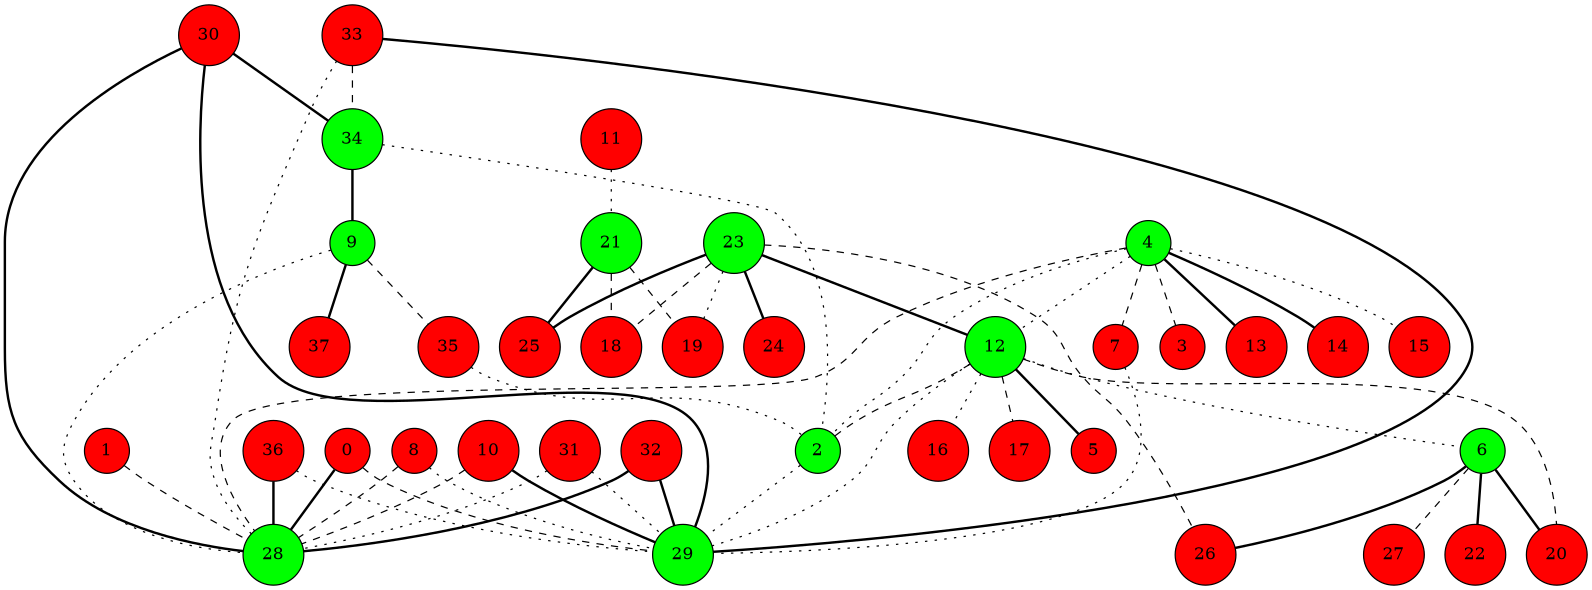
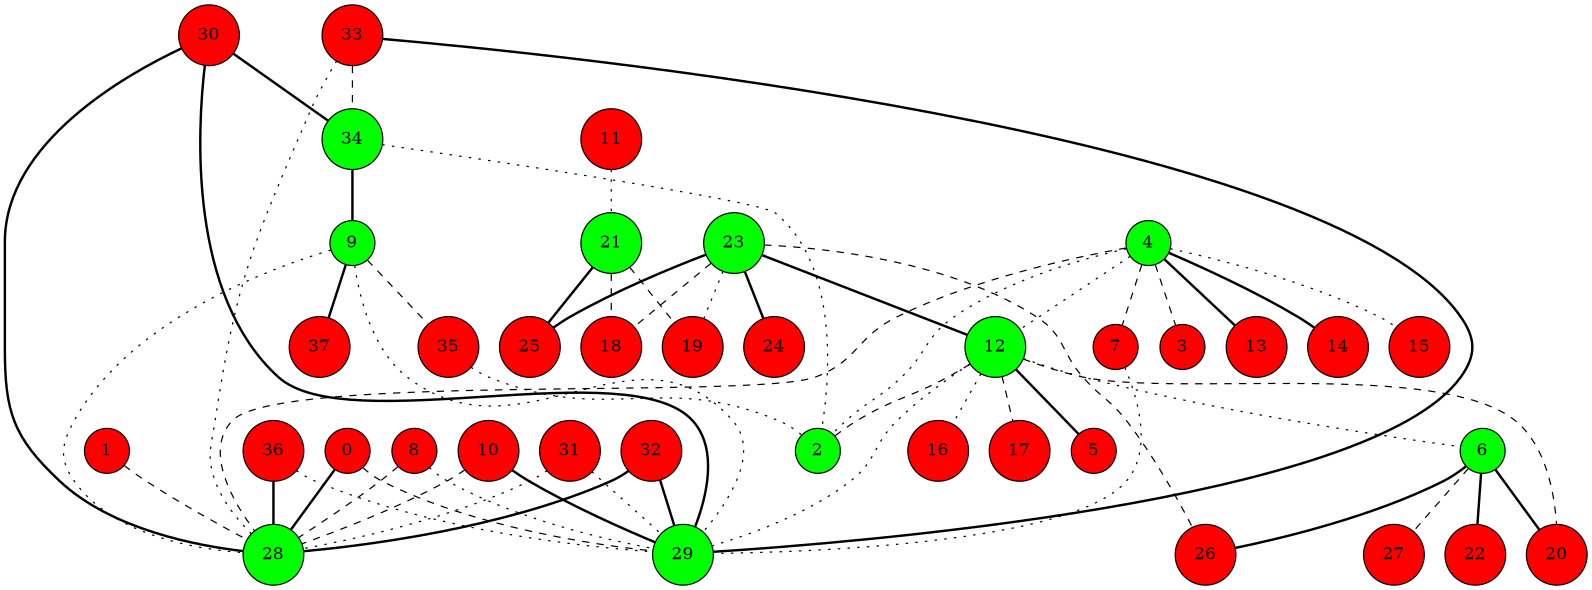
edge "2" -- "29": now "9" -- "29"
